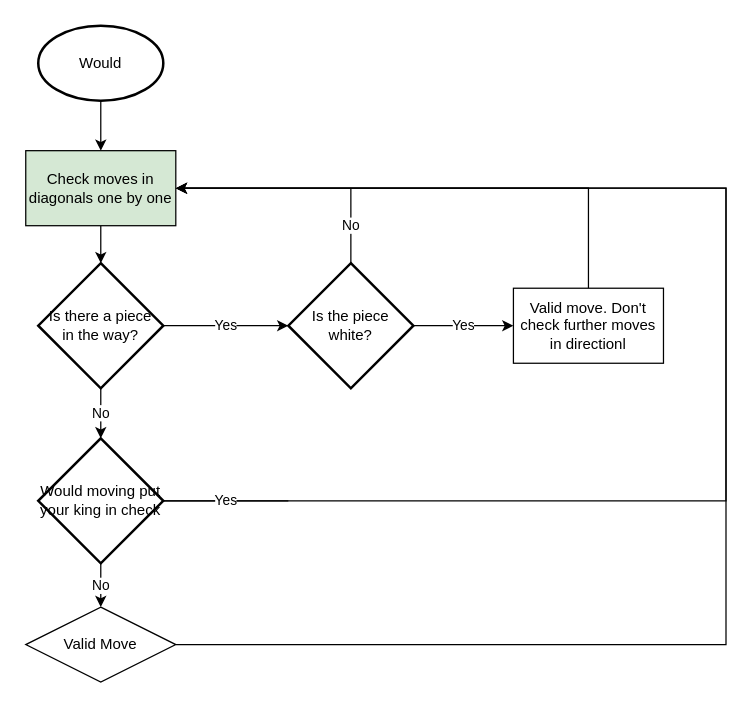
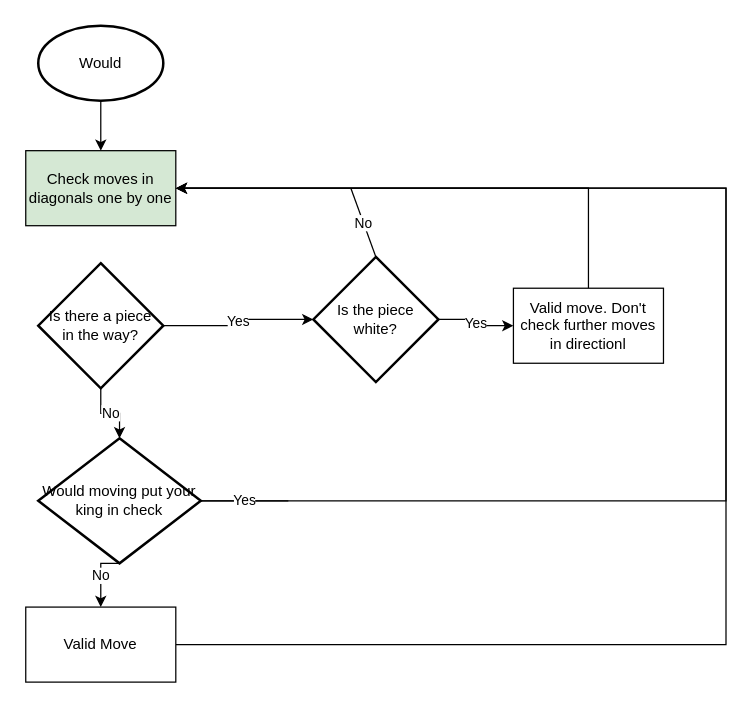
edge "Check moves in diagonals one by one" -> "Is there a piece in the way?": removed
node "Is the piece white?": moved (351, 326) -> (376, 319)
node "Would moving put your king in check": size 125x125 -> 163x125
node "Valid Move": shape diamond -> rectangle
